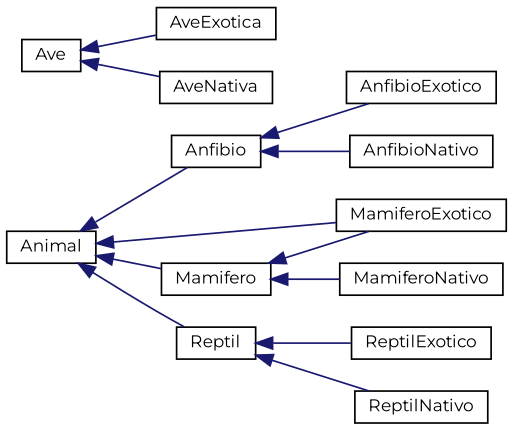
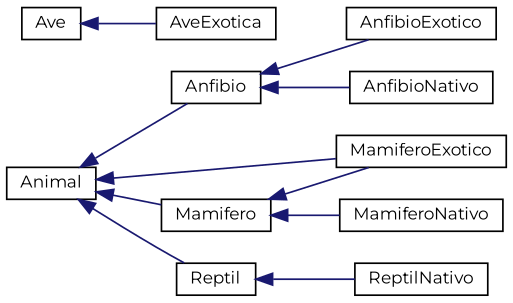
node "AveNativa": removed
node "ReptilExotico": removed
